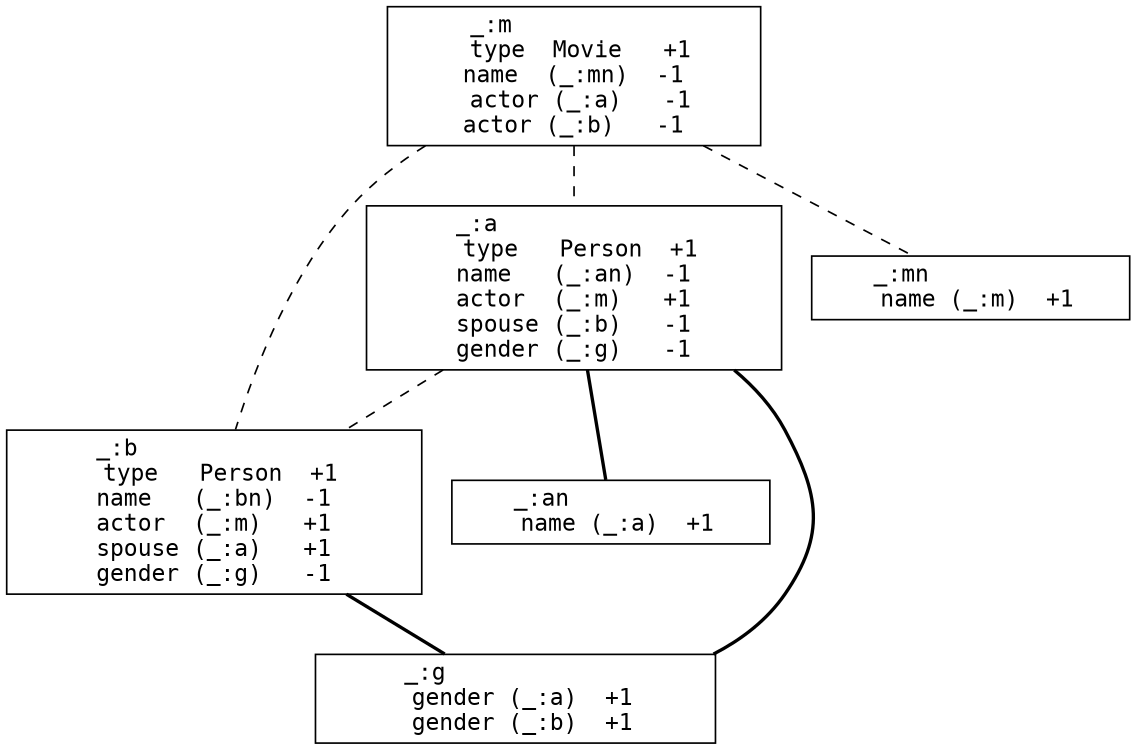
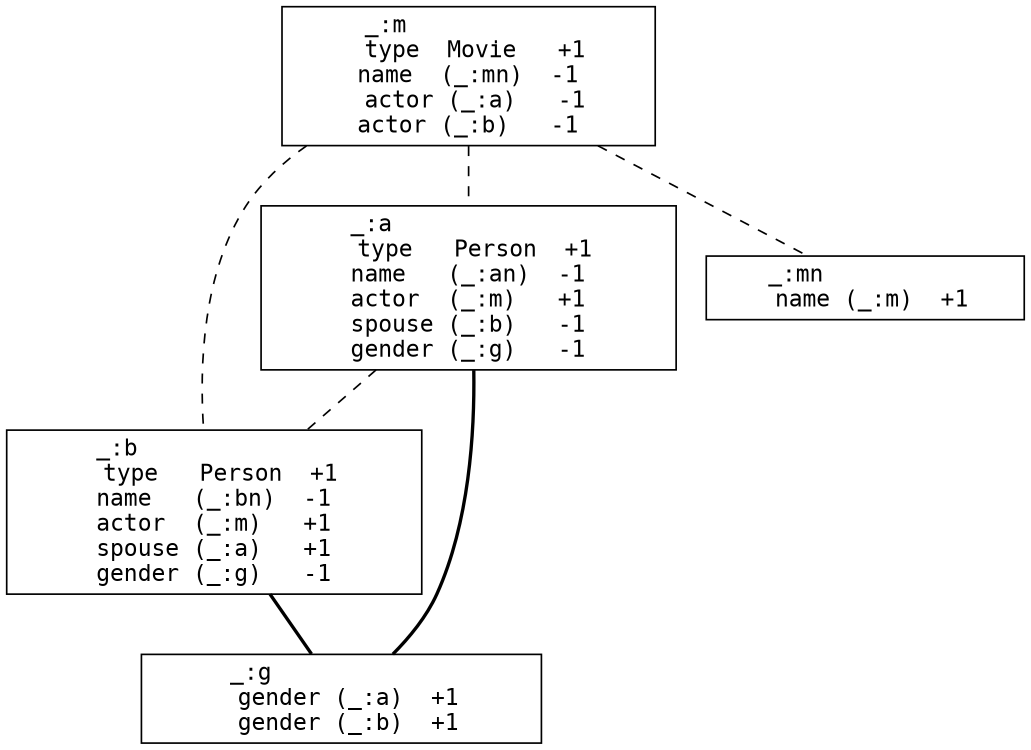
node "_:an name (_:a)  +1": removed
